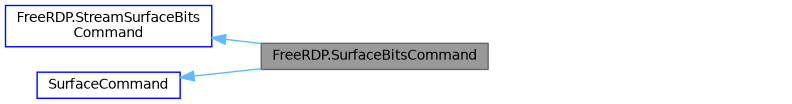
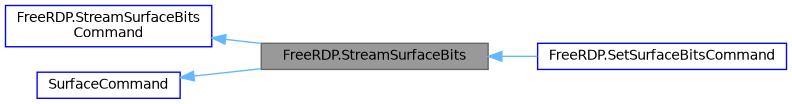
node "FreeRDP.SurfaceBitsCommand": label "FreeRDP.SurfaceBitsCommand" -> "FreeRDP.StreamSurfaceBits"
node "FreeRDP.SetSurfaceBitsCommand": added
